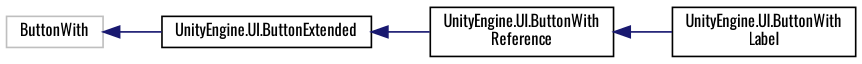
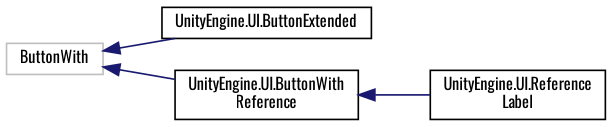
edge "UnityEngine.UI.ButtonWith Reference" -> "UnityEngine.UI.ButtonExtended": now "UnityEngine.UI.ButtonWith Reference" -> "ButtonWith"
node "UnityEngine.UI.ButtonWith Label": label "UnityEngine.UI.ButtonWith Label" -> "UnityEngine.UI.Reference Label"
